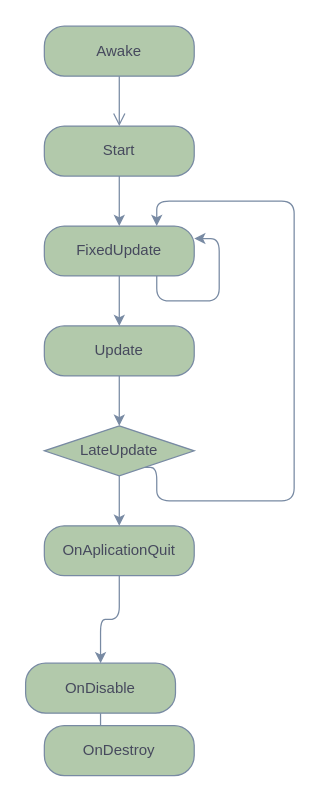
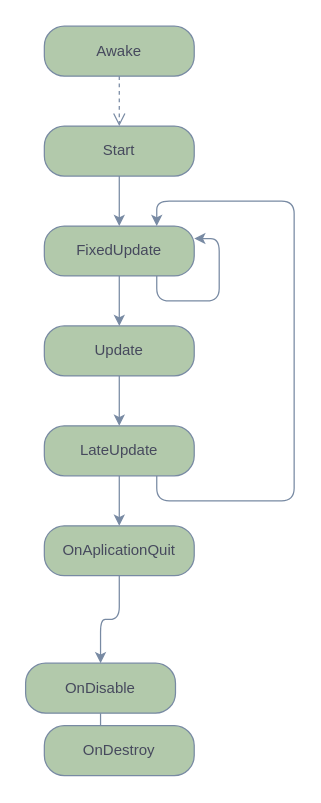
edge "Awake" -> "Start": style solid -> dashed
node "LateUpdate": shape diamond -> rounded rectangle
